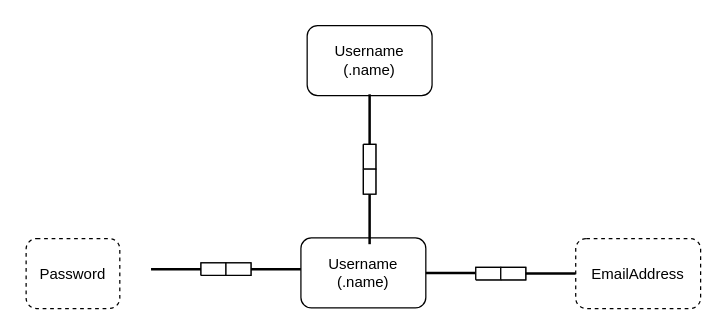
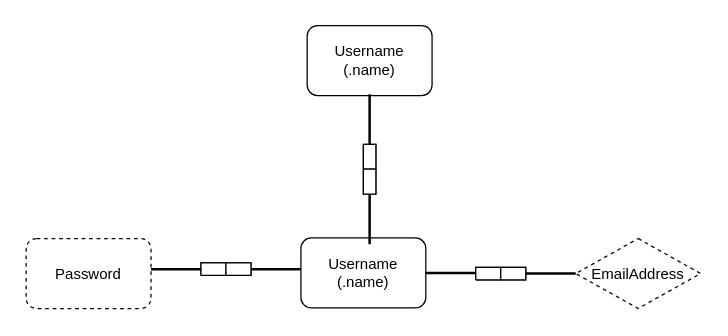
node "Password": size 94x70 -> 125x70
node "EmailAddress": shape rounded rectangle -> diamond
